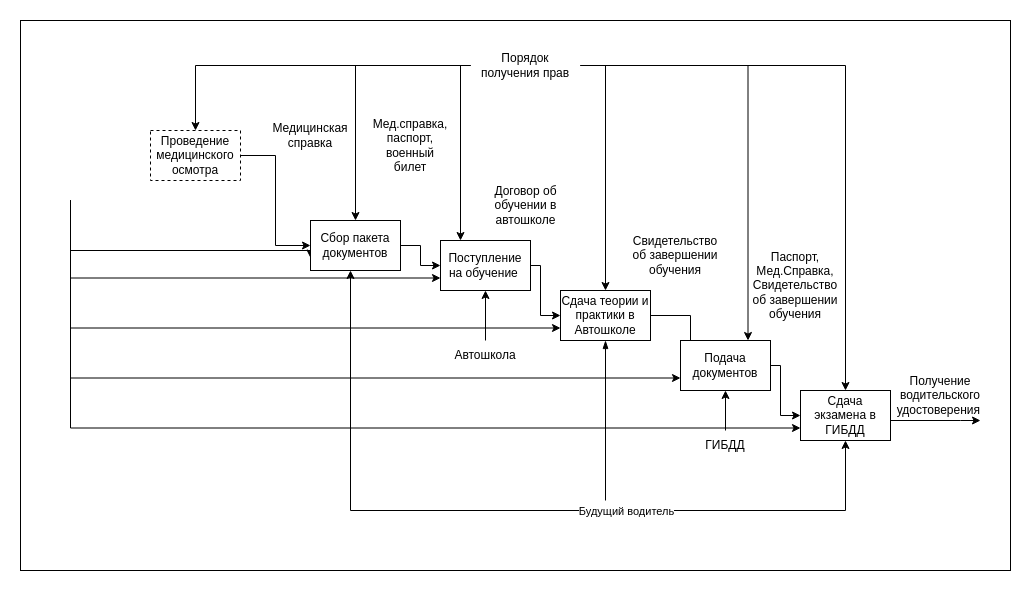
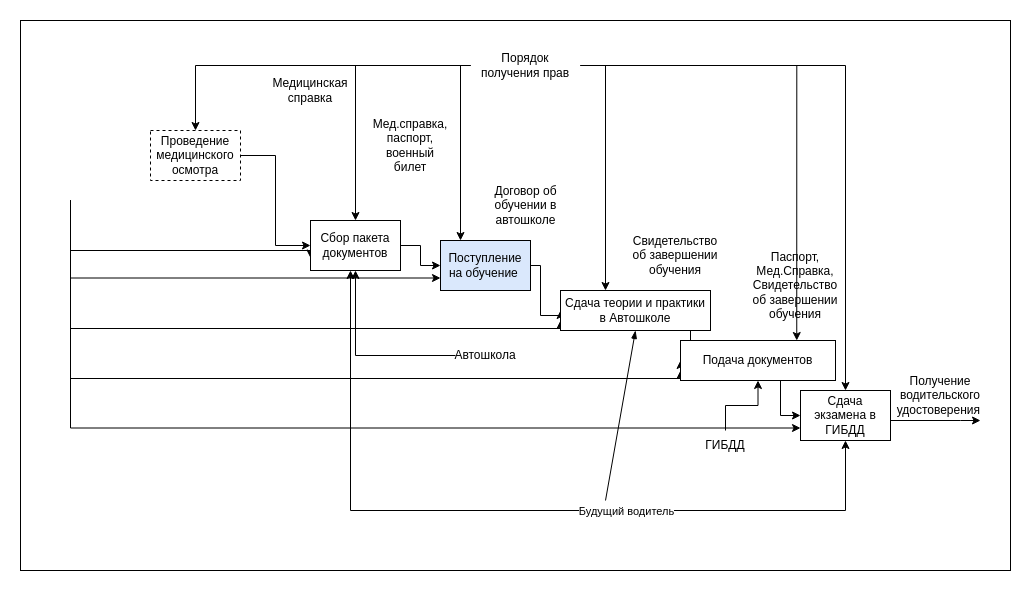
node "Медицинская справка": moved (311, 136) -> (311, 91)
node "Поступление на обучение": fillcolor #ffffff -> #dae8fc
node "Сдача теории и практики в Автошколе": size 90x50 -> 150x40
edge "Автошкола" -> "Поступление на обучение": now "Автошкола" -> "Сбор пакета документов"
node "Подача документов": size 90x50 -> 155x40
